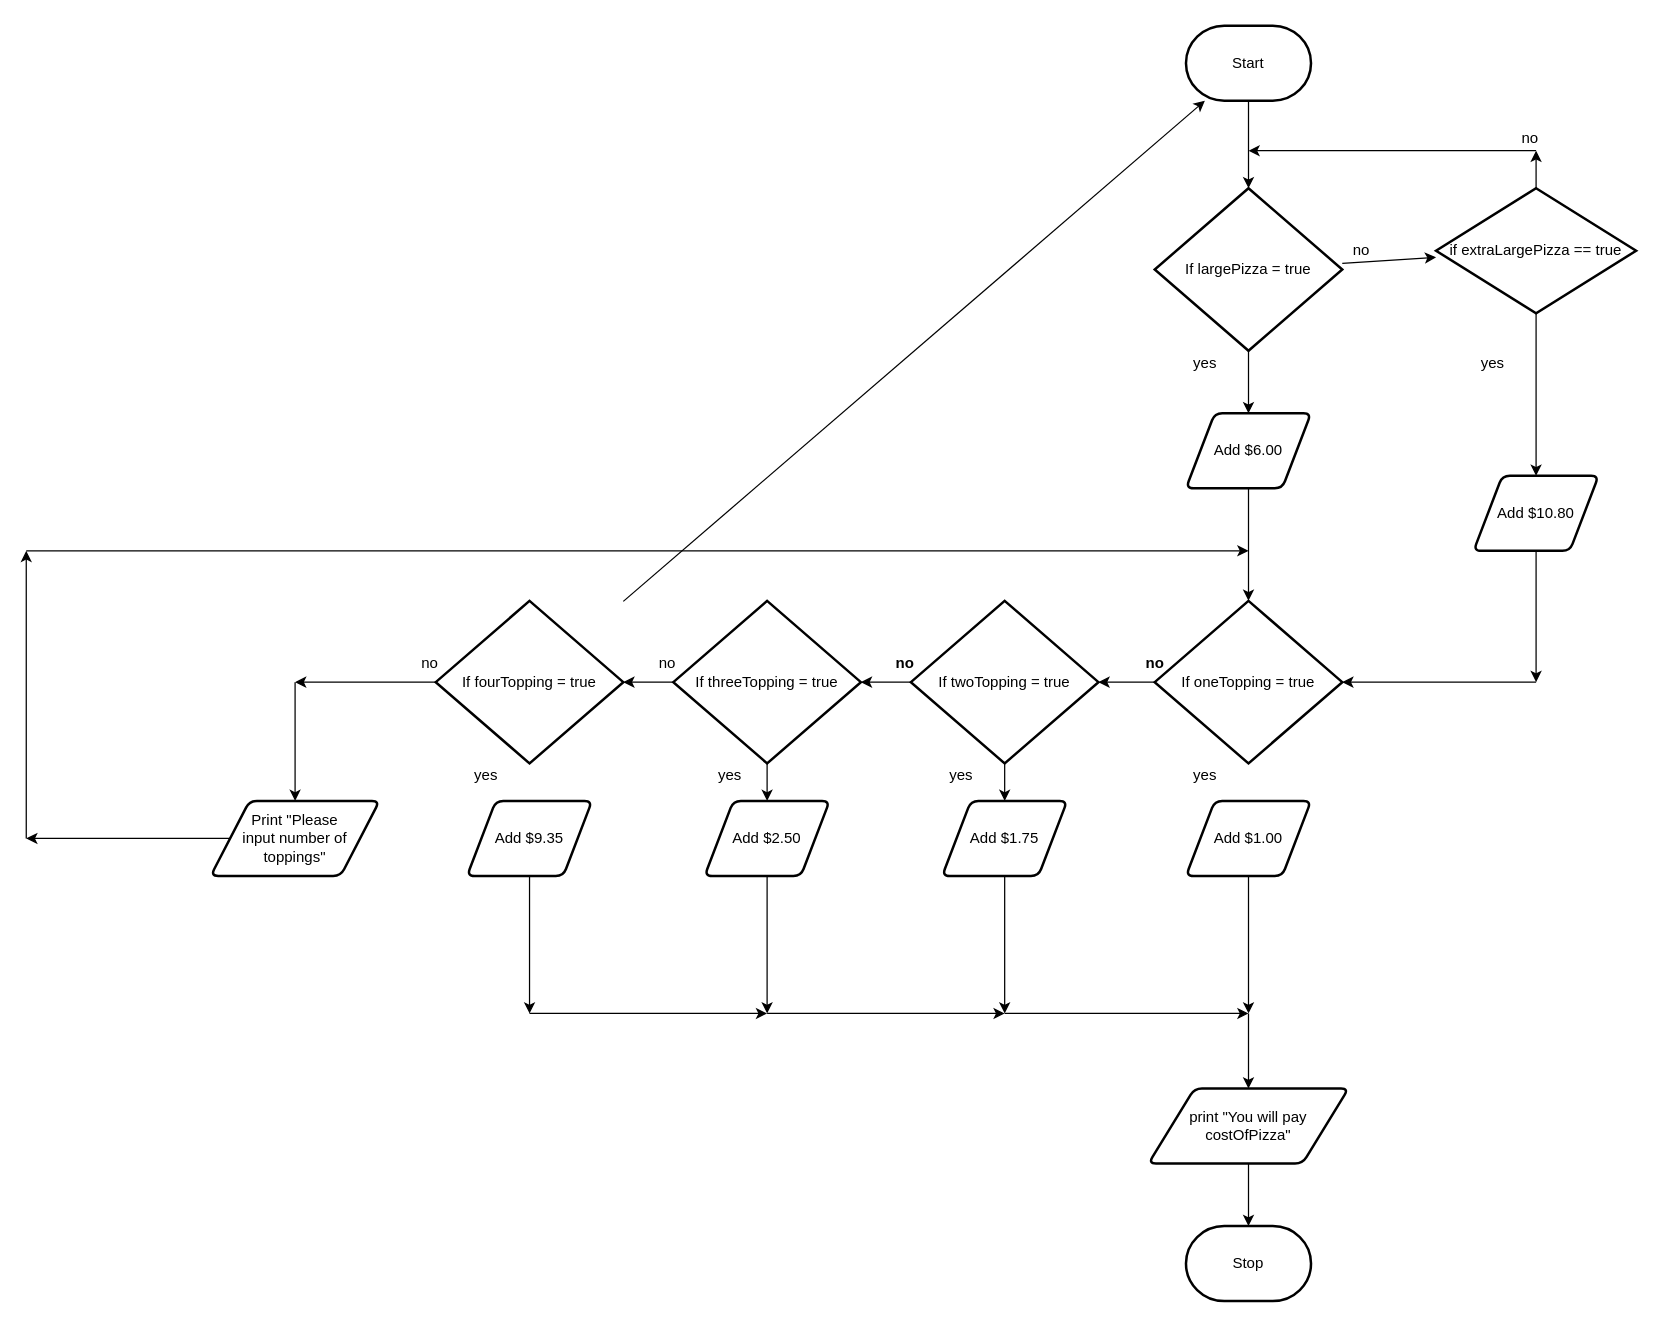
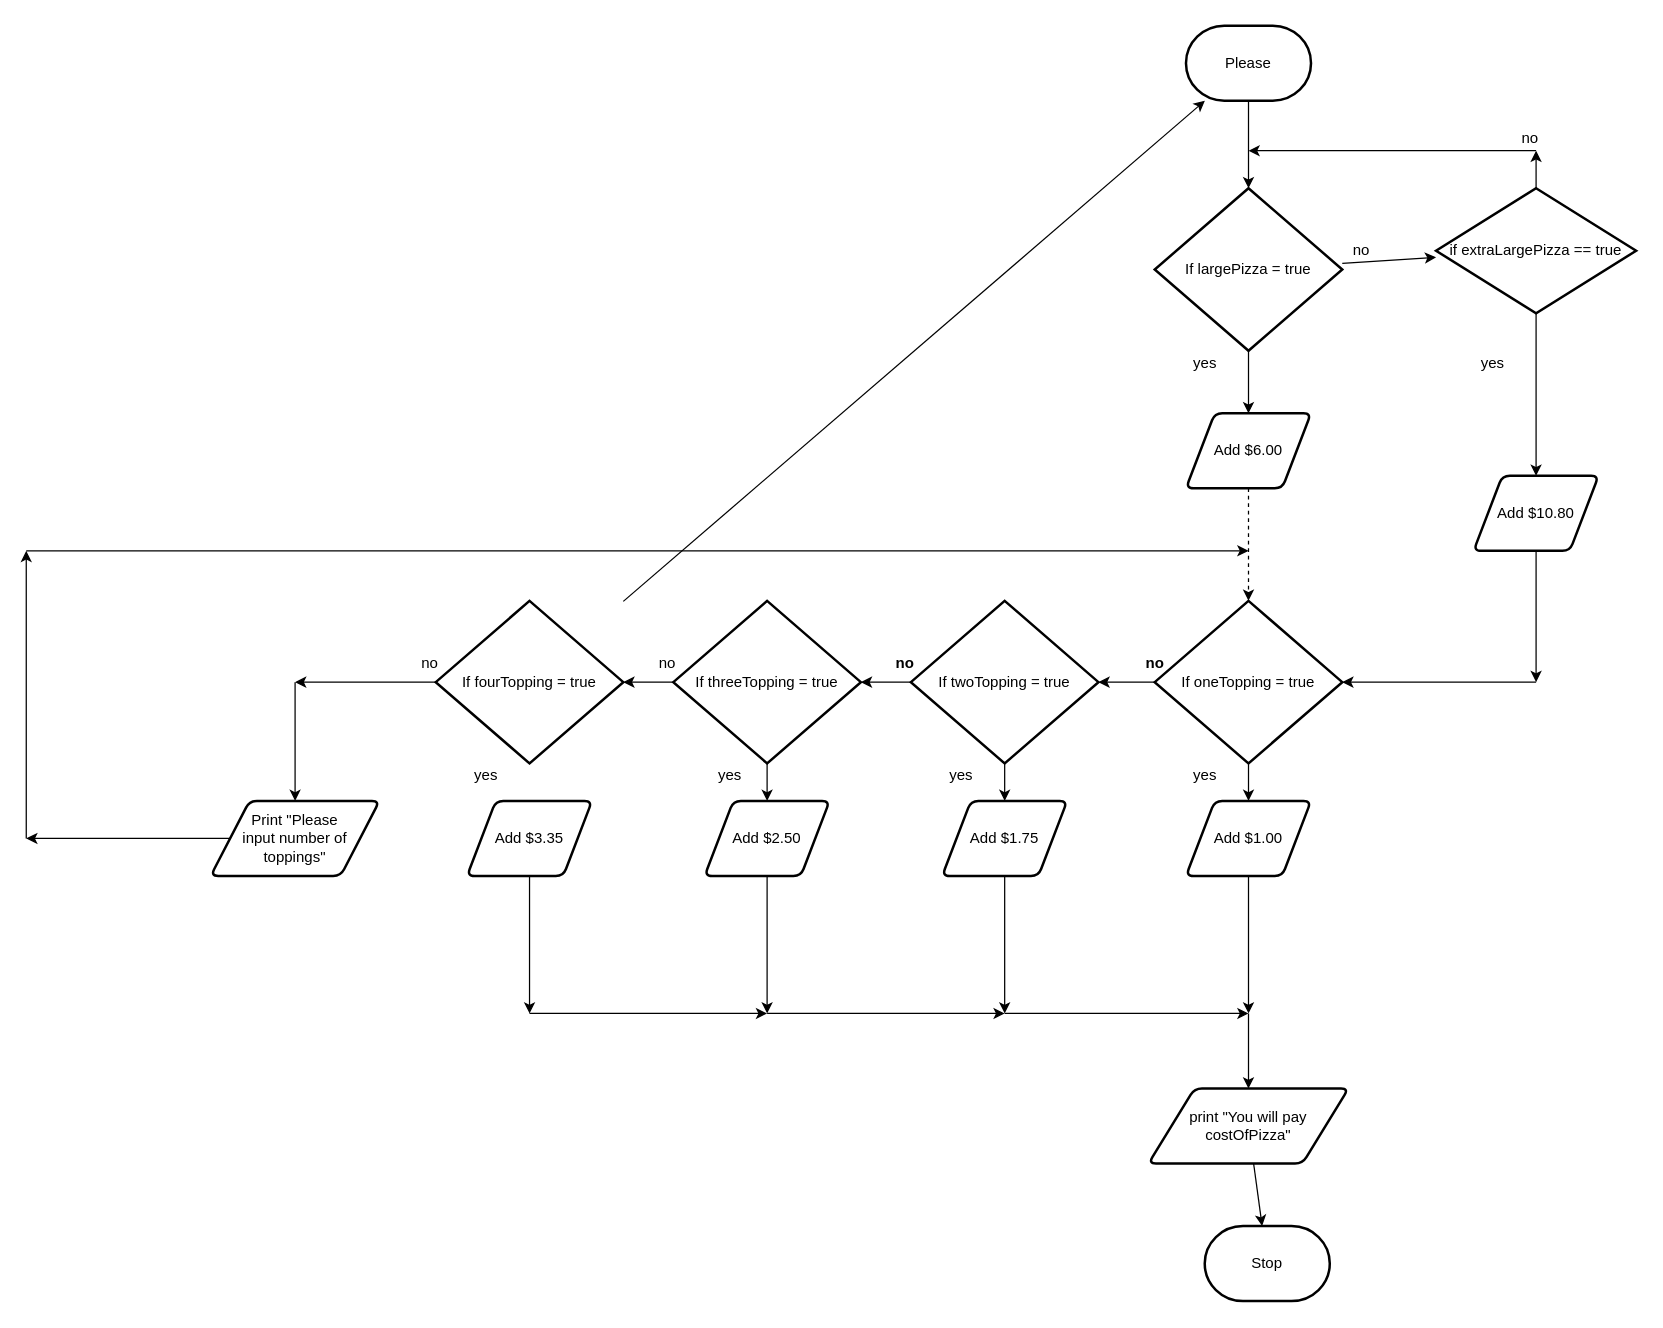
node "Start": label "Start" -> "Please"
edge "Add $6.00" -> "If oneTopping = true": style solid -> dashed
edge "If oneTopping = true" -> "Add $1.00": added
node "Add $9.35": label "Add $9.35" -> "Add $3.35"
node "Stop": moved (1248, 1263) -> (1267, 1263)
